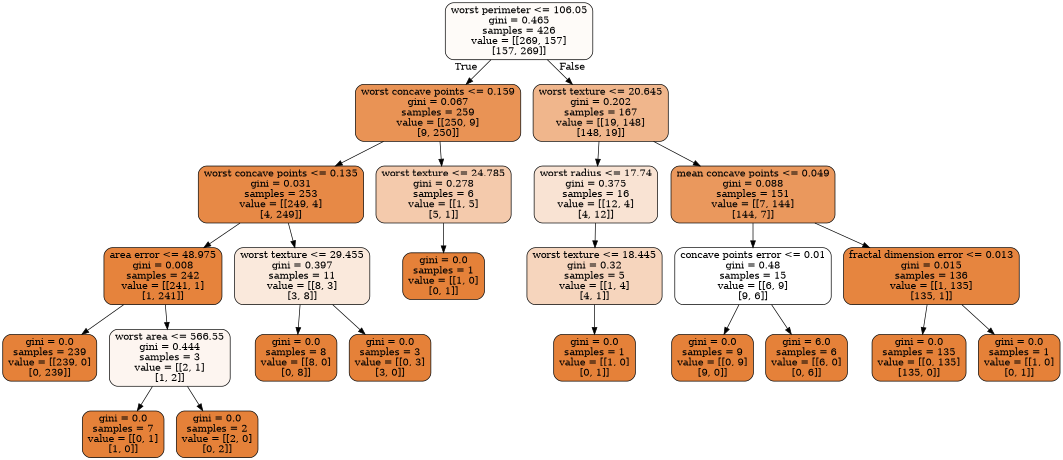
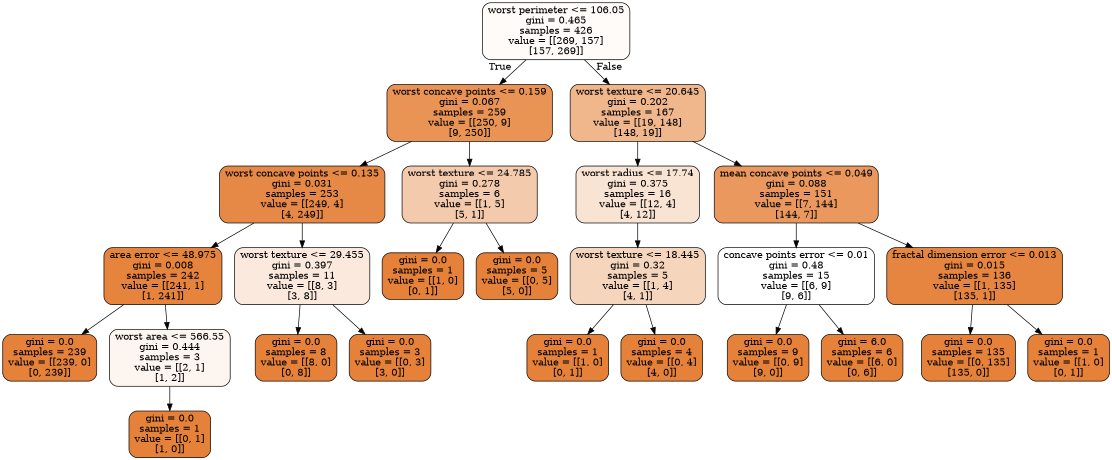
node "gini = 0.0 samples = 5 value = [[0, 5] [5, 0]]": added
node "gini = 0.0 samples = 4 value = [[0, 4] [4, 0]]": added
node "gini = 0.0 samples = 7 value = [[0, 1] [1, 0]]": label "gini = 0.0 samples = 7 value = [[0, 1] [1, 0]]" -> "gini = 0.0 samples = 1 value = [[0, 1] [1, 0]]"
node "gini = 0.0 samples = 2 value = [[2, 0] [0, 2]]": removed
